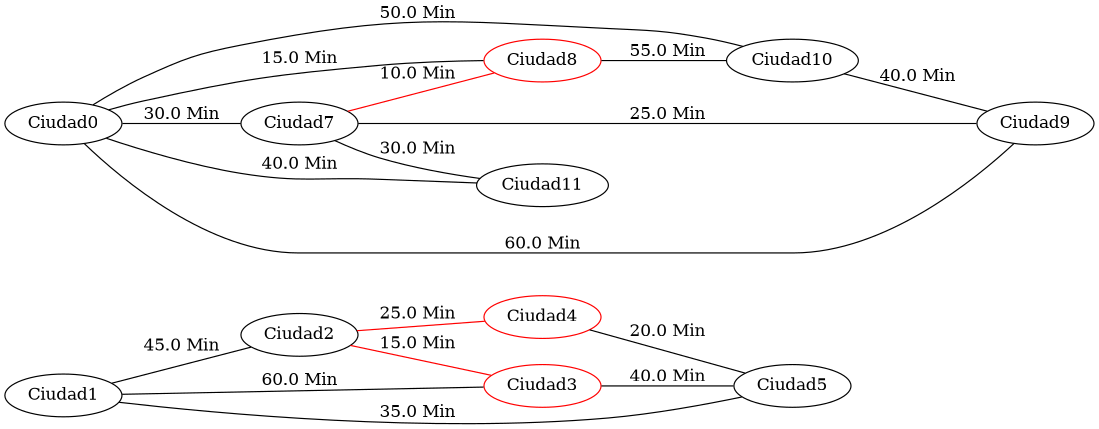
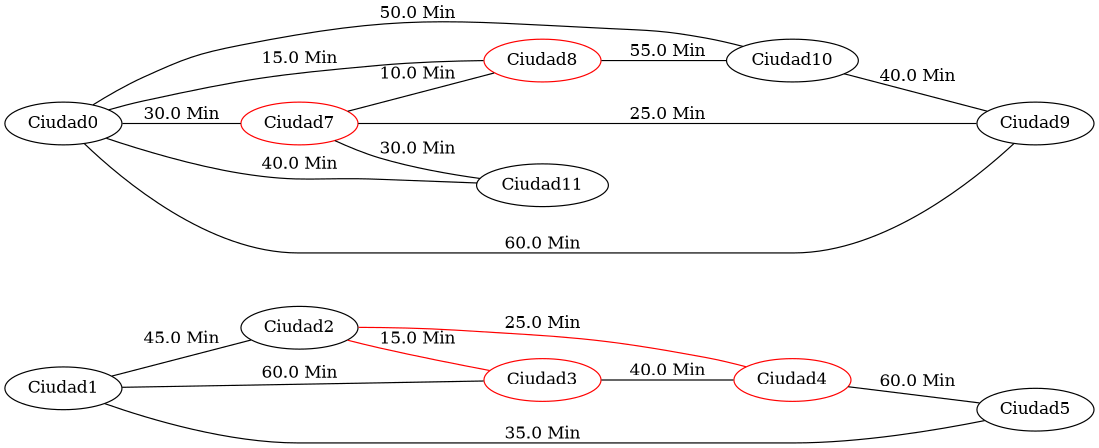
edge "Ciudad8" -- "Ciudad7": color red -> black
node "Ciudad7": color black -> red
edge "Ciudad4" -- "Ciudad5": label "20.0 Min" -> "60.0 Min"
edge "Ciudad3" -- "Ciudad5": now "Ciudad3" -- "Ciudad4"
